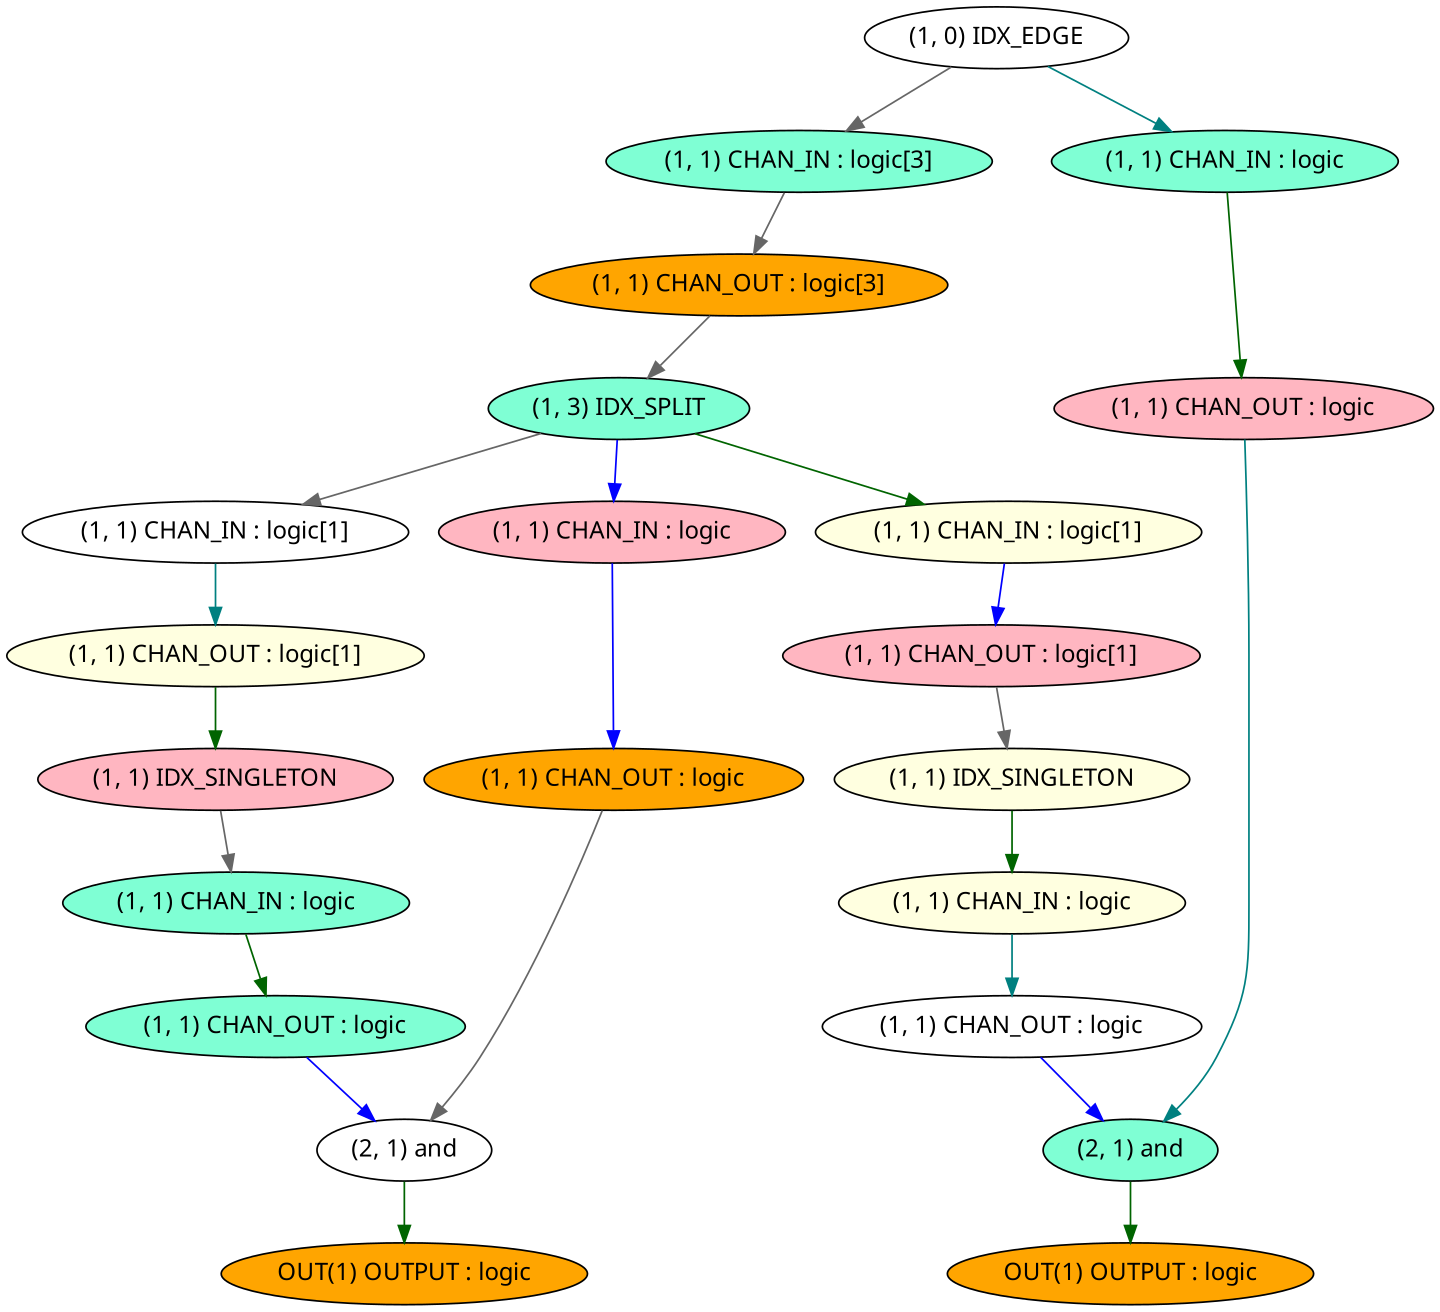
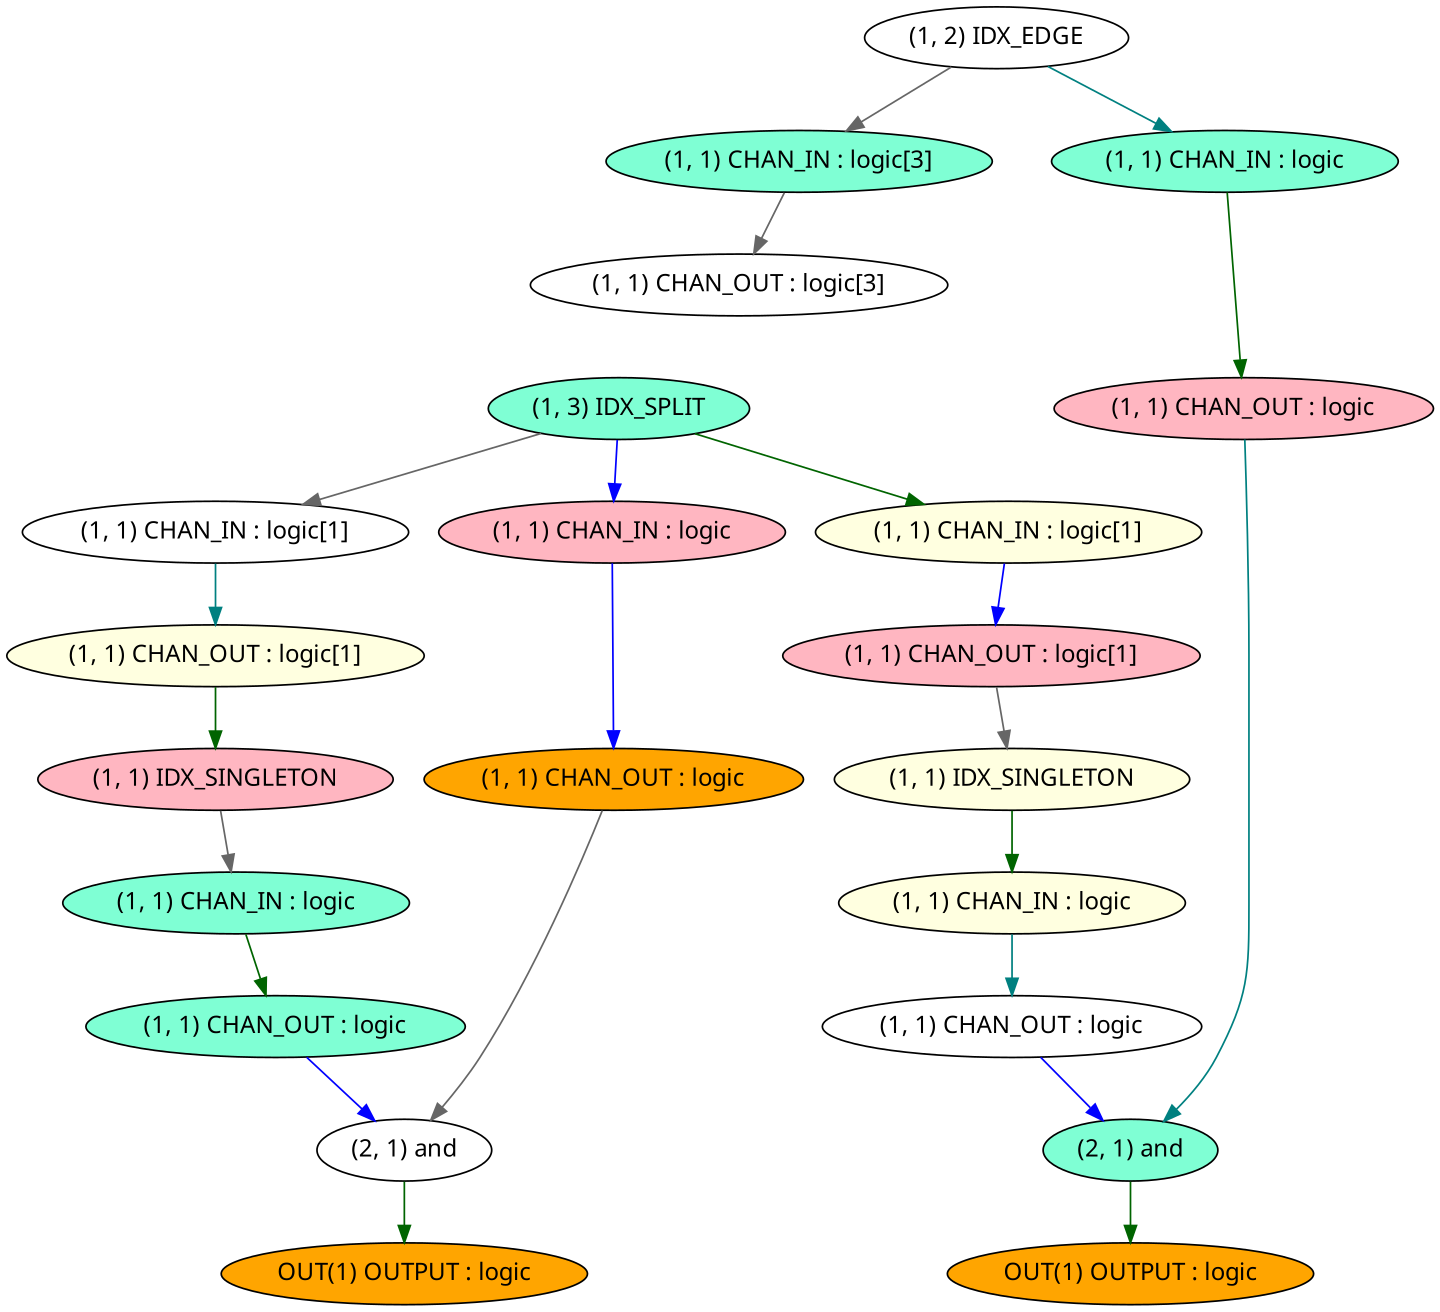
node "(1, 0) IDX_EDGE": label "(1, 0) IDX_EDGE" -> "(1, 2) IDX_EDGE"
node "(1, 1) CHAN_OUT : logic[3]": fillcolor orange -> white
edge "(1, 1) CHAN_OUT : logic[3]" -> "(1, 3) IDX_SPLIT": removed
